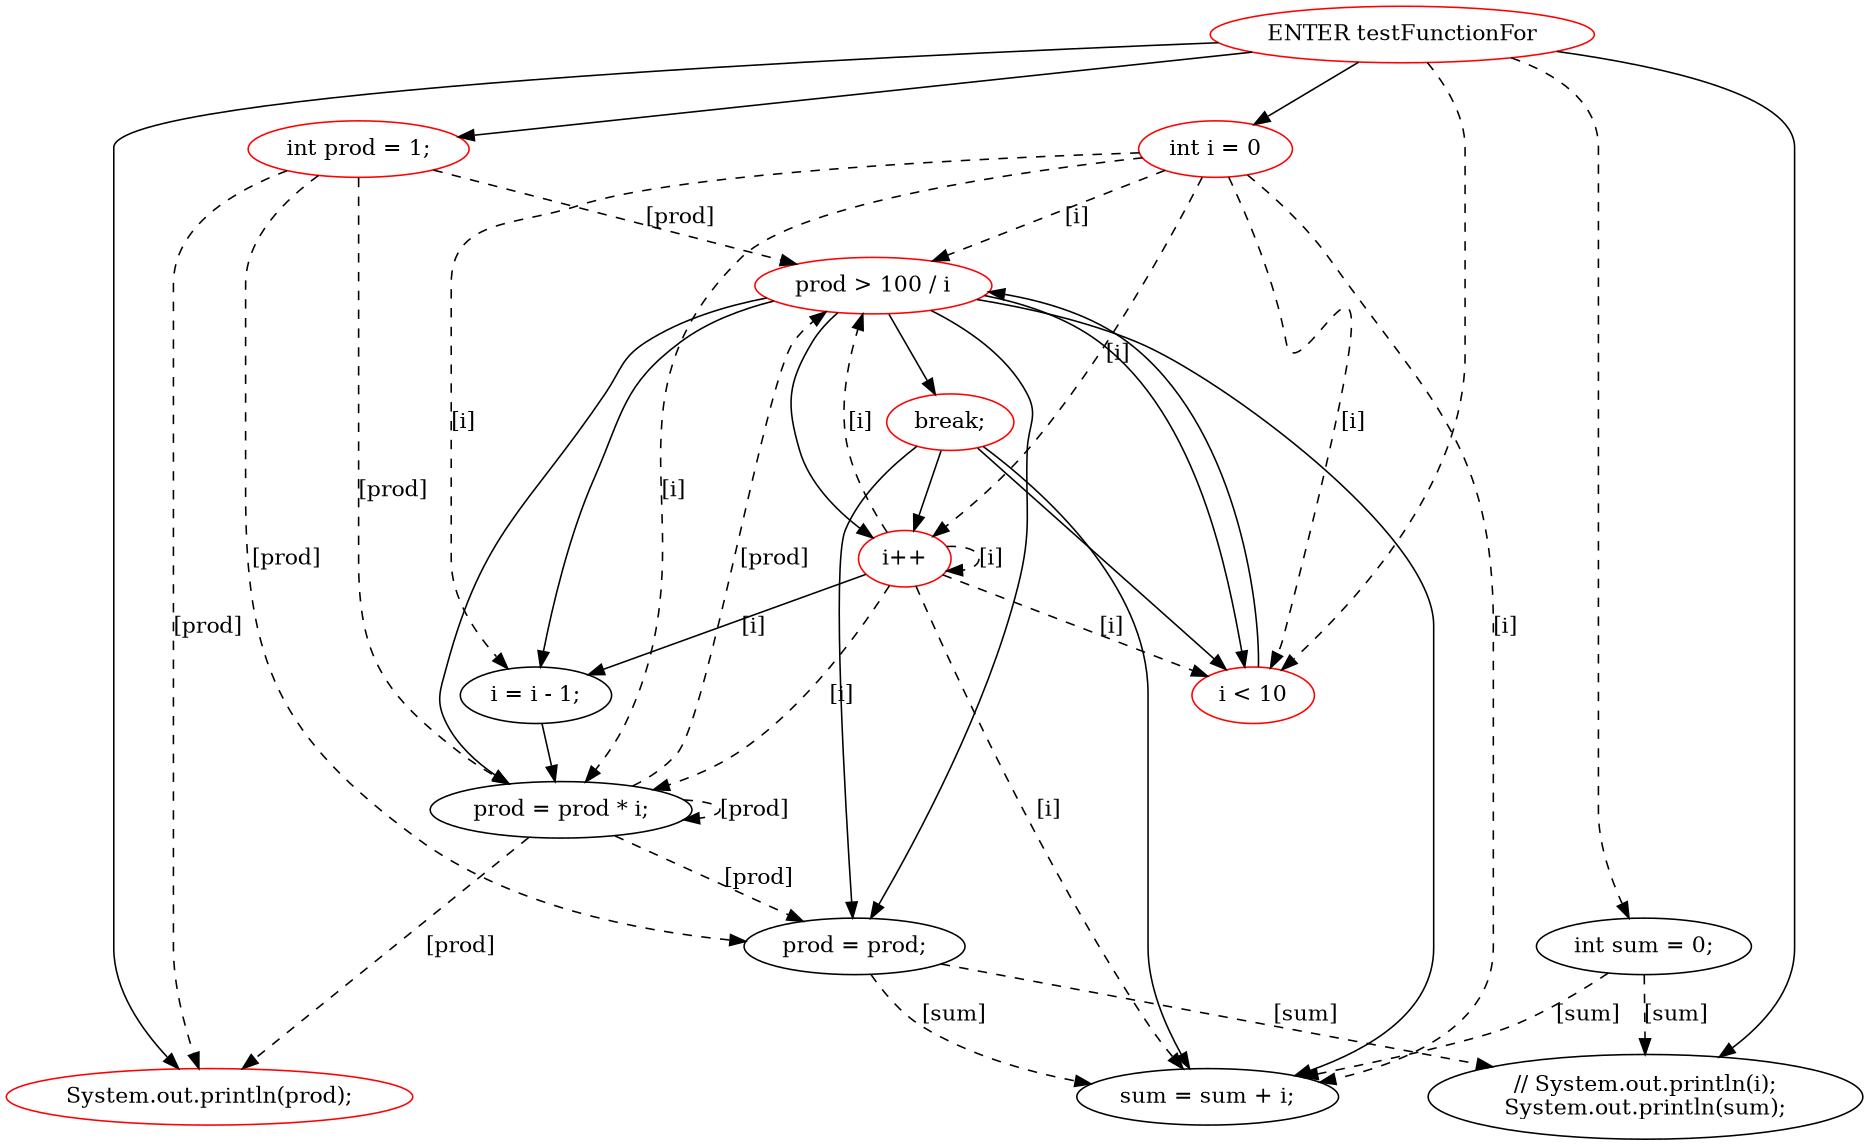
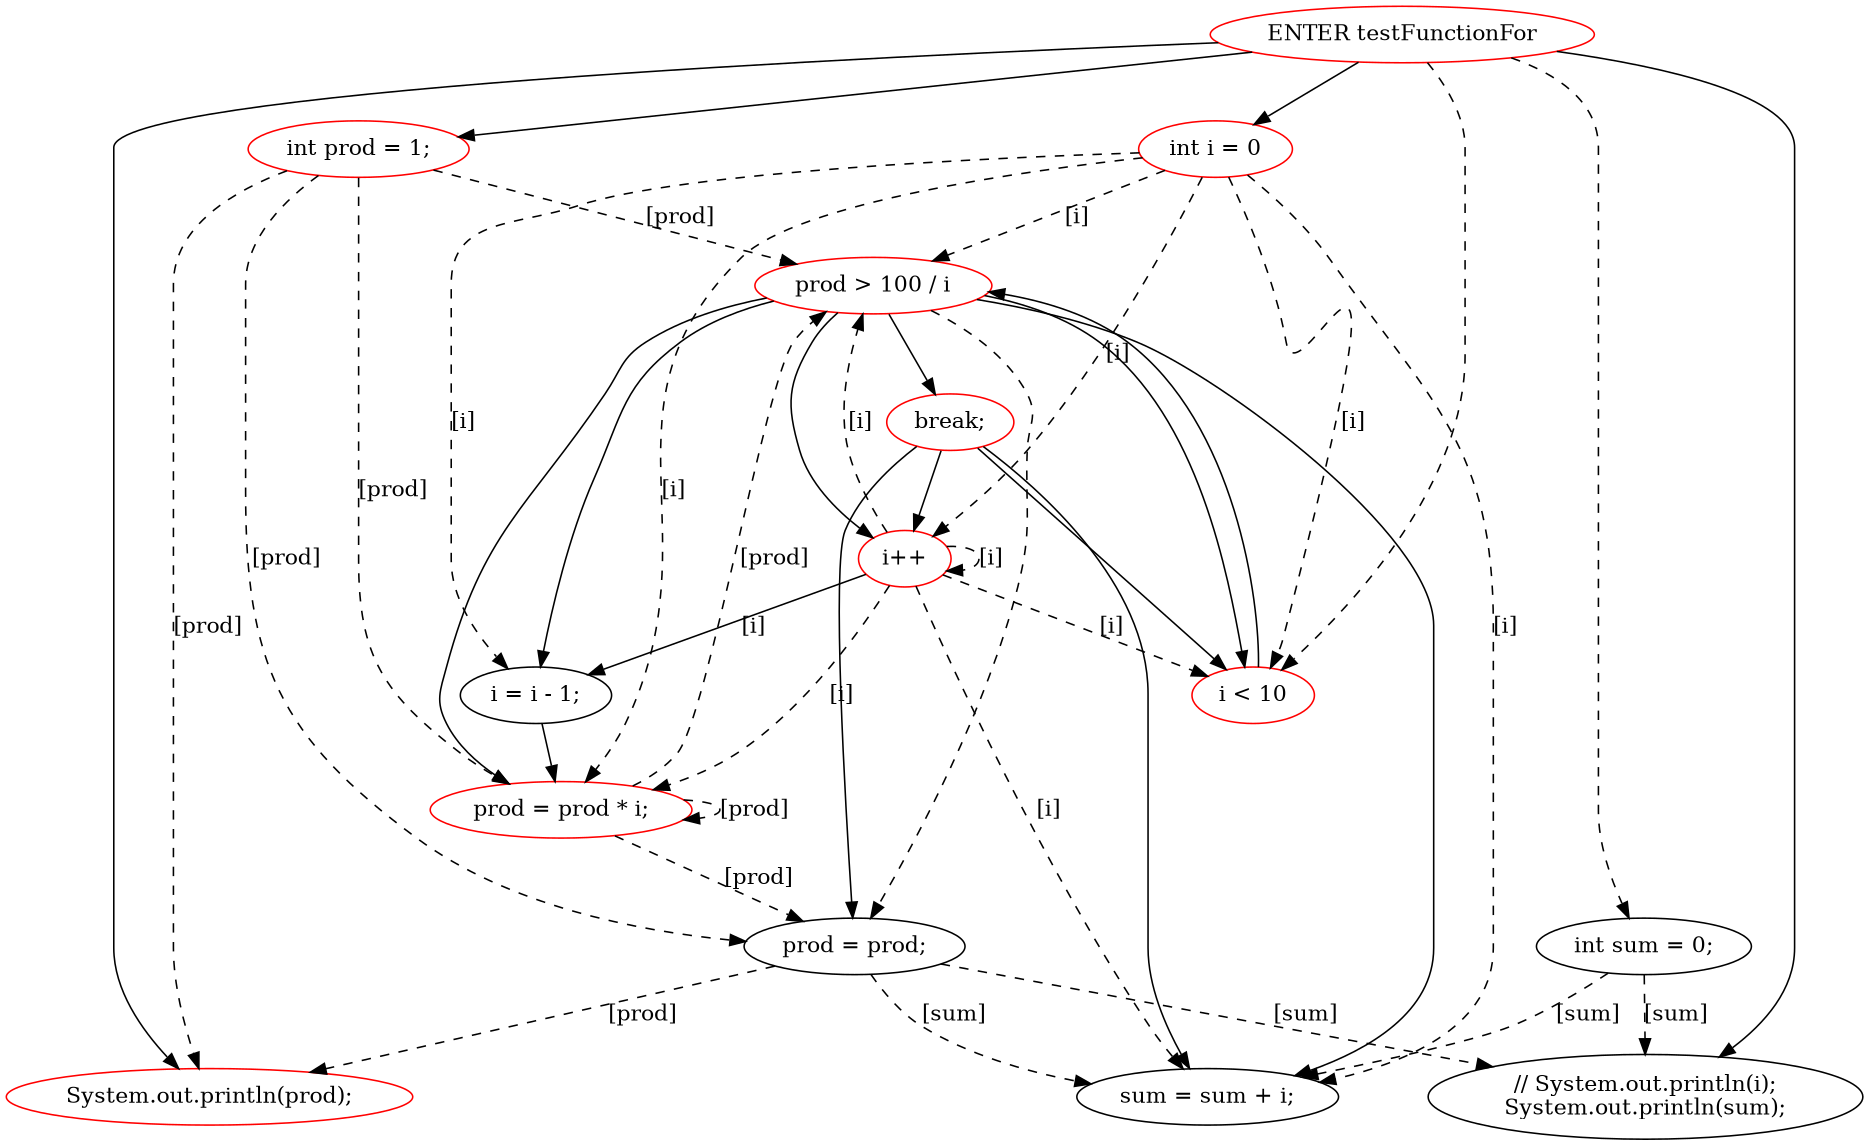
edge "prod > 100 / i" -> "prod = prod;": style solid -> dashed
node "prod = prod * i;": color black -> red
edge "prod = prod * i;" -> "System.out.println(prod);": now "prod = prod;" -> "System.out.println(prod);"
